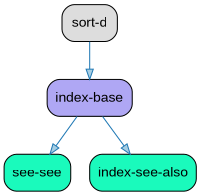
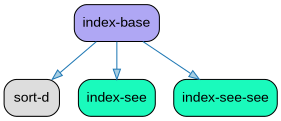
edge "sort-d" -> "index-base": reversed
node "see-see": label "see-see" -> "index-see"
node "index-see-also": label "index-see-also" -> "index-see-see"
